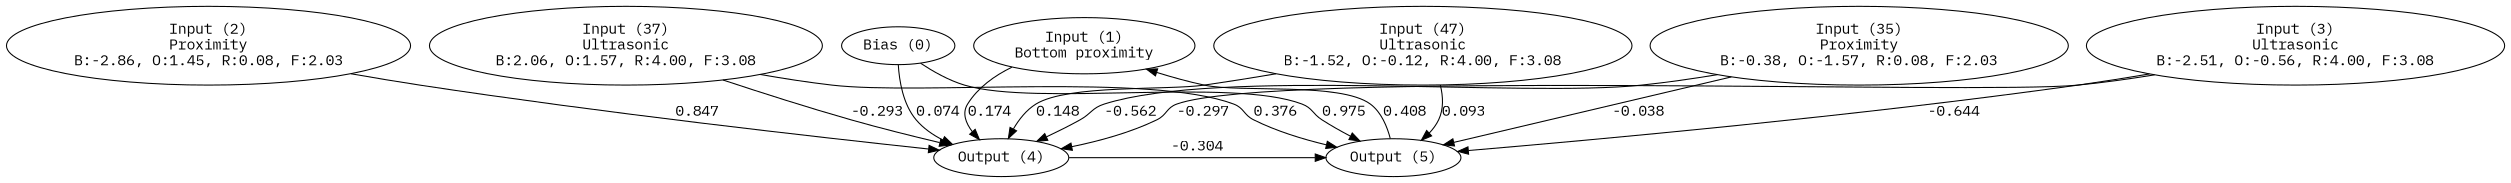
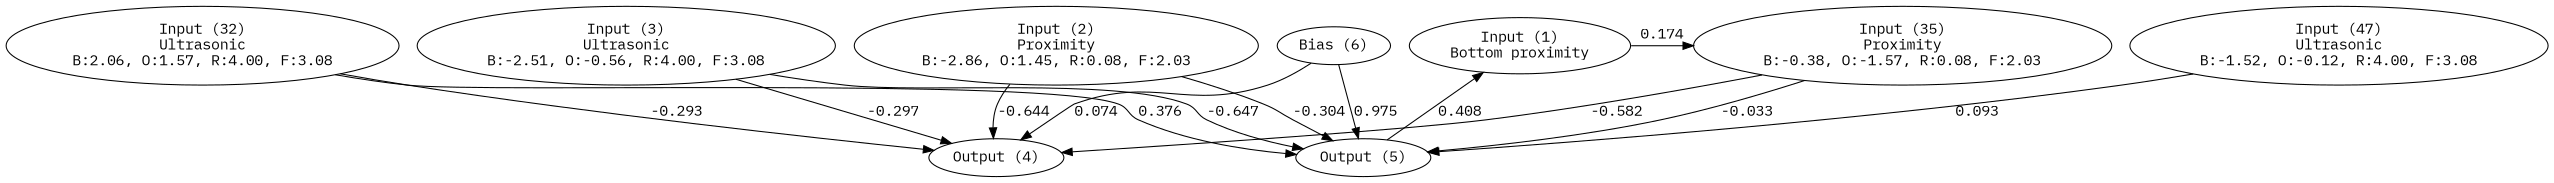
node "Input (37) Ultrasonic B:2.06, O:1.57, R:4.00, F:3.08": label "Input (37) Ultrasonic B:2.06, O:1.57, R:4.00, F:3.08" -> "Input (32) Ultrasonic B:2.06, O:1.57, R:4.00, F:3.08"
node "Bias (0)": label "Bias (0)" -> "Bias (6)"
edge "Input (47) Ultrasonic B:-1.52, O:-0.12, R:4.00, F:3.08" -> "Output (4)": removed, label "0.148"
edge "Input (1) Bottom proximity" -> "Output (4)": now "Input (1) Bottom proximity" -> "Input (35) Proximity B:-0.38, O:-1.57, R:0.08, F:2.03"
edge "Input (2) Proximity B:-2.86, O:1.45, R:0.08, F:2.03" -> "Output (4)": label "0.847" -> "-0.644"
edge "Input (35) Proximity B:-0.38, O:-1.57, R:0.08, F:2.03" -> "Output (4)": label "-0.562" -> "-0.582"
edge "Input (35) Proximity B:-0.38, O:-1.57, R:0.08, F:2.03" -> "Output (5)": label "-0.038" -> "-0.033"
edge "Input (3) Ultrasonic B:-2.51, O:-0.56, R:4.00, F:3.08" -> "Output (5)": label "-0.644" -> "-0.647"
edge "Output (4)" -> "Output (5)": now "Input (2) Proximity B:-2.86, O:1.45, R:0.08, F:2.03" -> "Output (5)"
